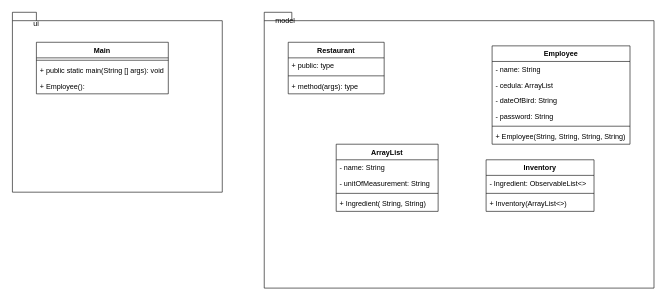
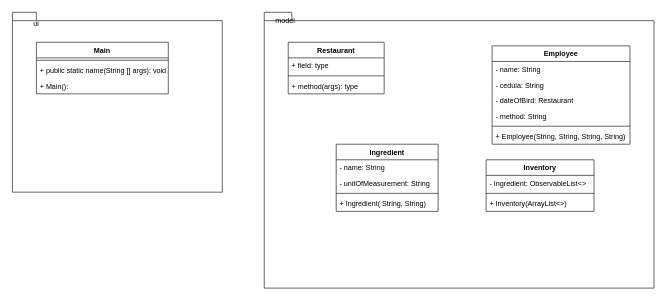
node "+ public: type": label "+ public: type" -> "+ field: type"
node "+ public static main(String [] args): void": label "+ public static main(String [] args): void" -> "+ public static name(String [] args): void"
node "- cedula: ArrayList": label "- cedula: ArrayList" -> "- cedula: String"
node "+ Employee():": label "+ Employee():" -> "+ Main():"
node "- dateOfBird: String": label "- dateOfBird: String" -> "- dateOfBird: Restaurant"
node "- password: String": label "- password: String" -> "- method: String"
node "ArrayList": label "ArrayList" -> "Ingredient"
